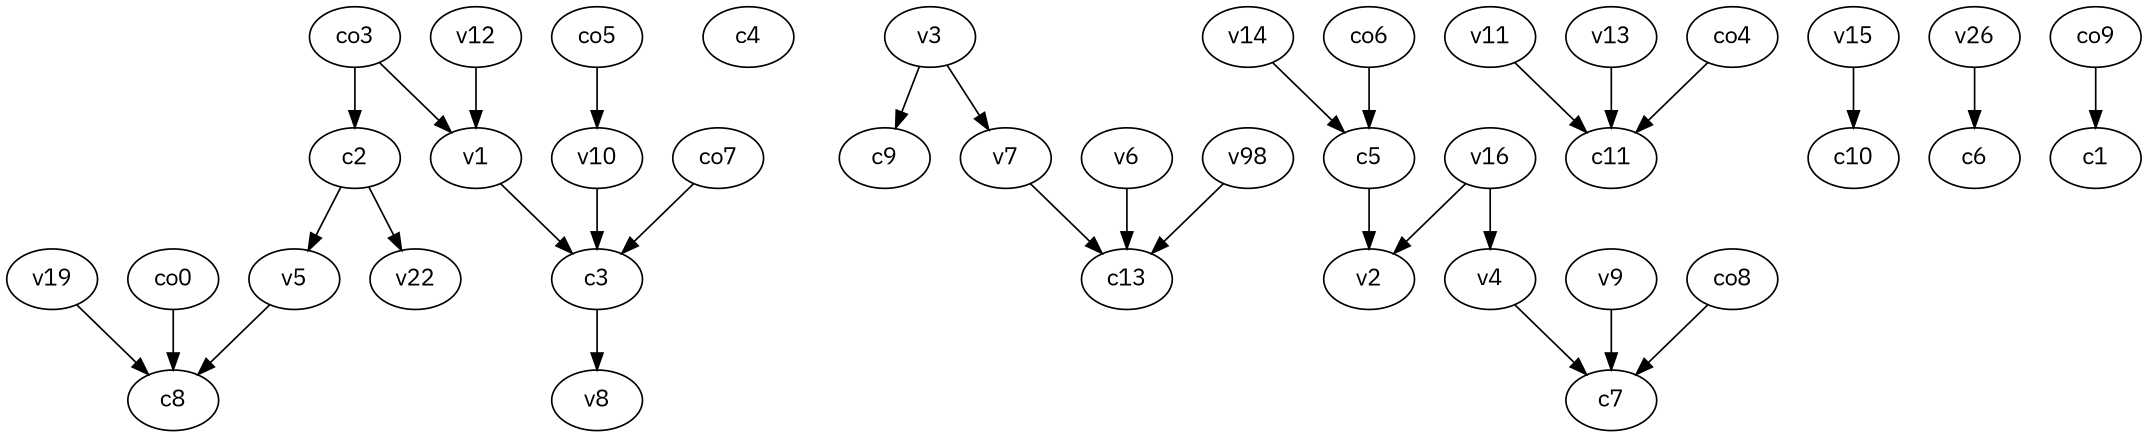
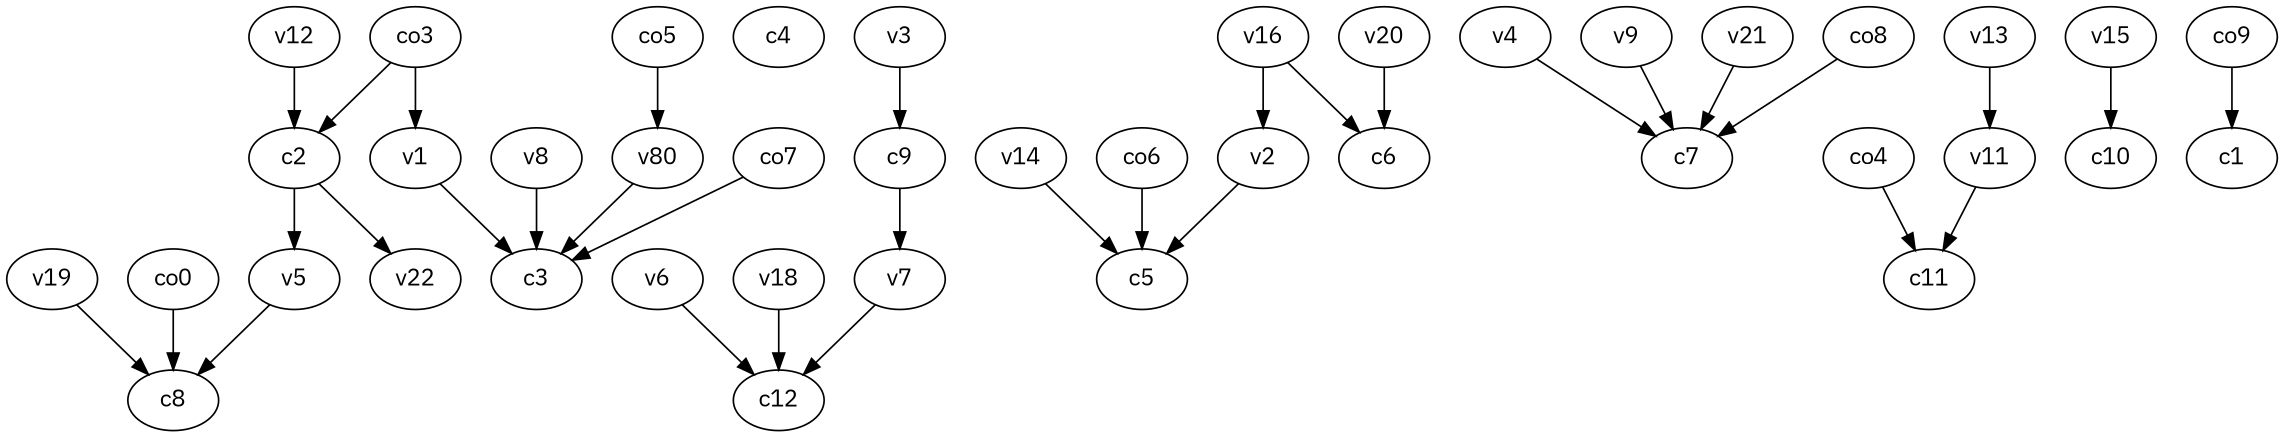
node "v21": added
node "v26": label "v26" -> "v20"
edge "v12" -> "v1": now "v12" -> "c2"
edge "v13" -> "c11": now "v13" -> "v11"
edge "v3" -> "v7": now "c9" -> "v7"
node "v10": label "v10" -> "v80"
node "v98": label "v98" -> "v18"
edge "c5" -> "v2": reversed
edge "v16" -> "v4": now "v16" -> "c6"
node "c13": label "c13" -> "c12"
edge "c3" -> "v8": reversed
